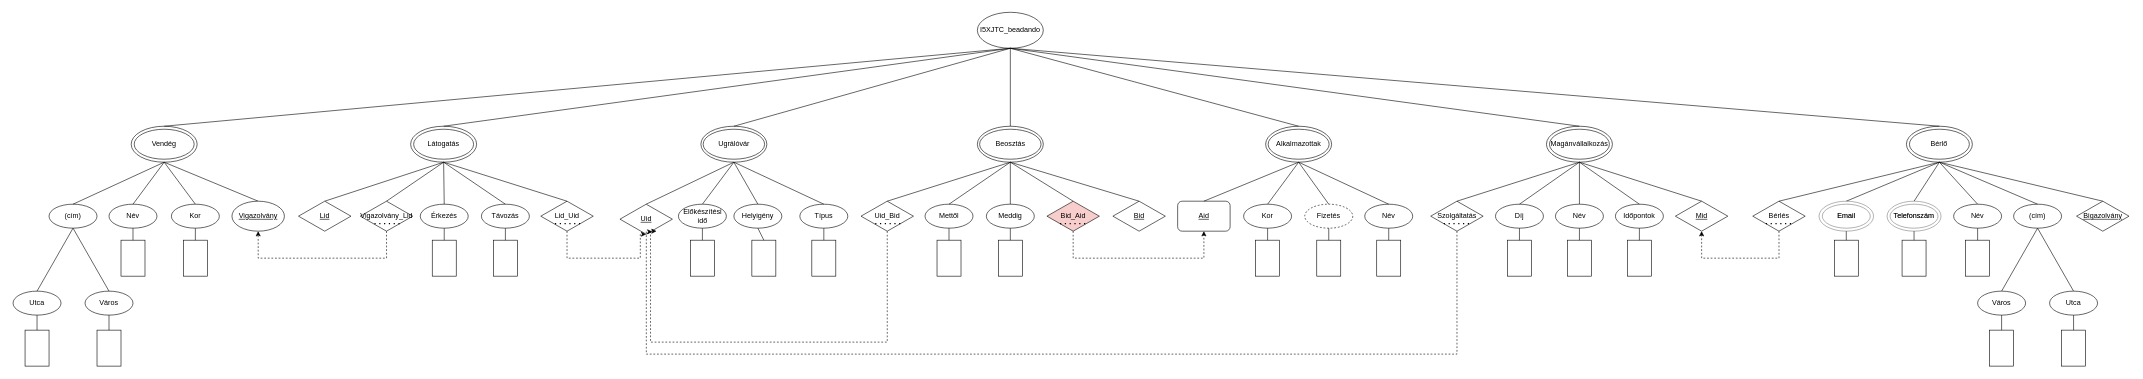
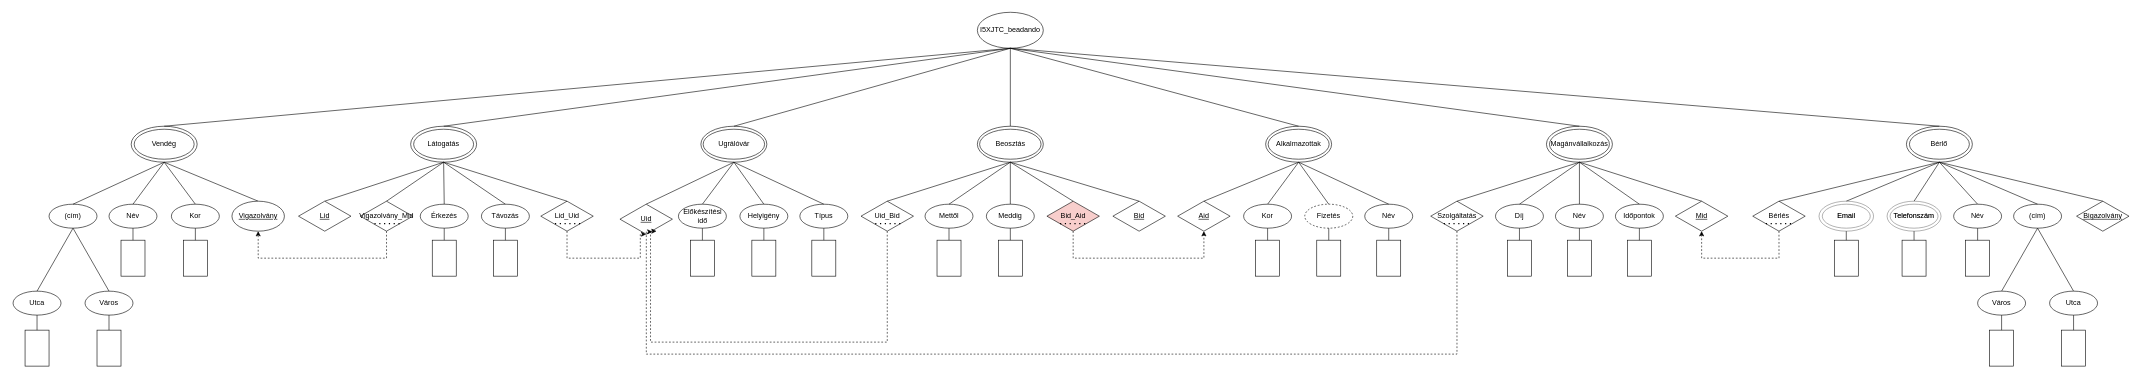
node "Vigazolvány_Lid": label "Vigazolvány_Lid" -> "Vigazolvány_Mid"
node "Helyigény": moved (758, 216) -> (764, 216)
node "Aid": shape rounded rectangle -> diamond
